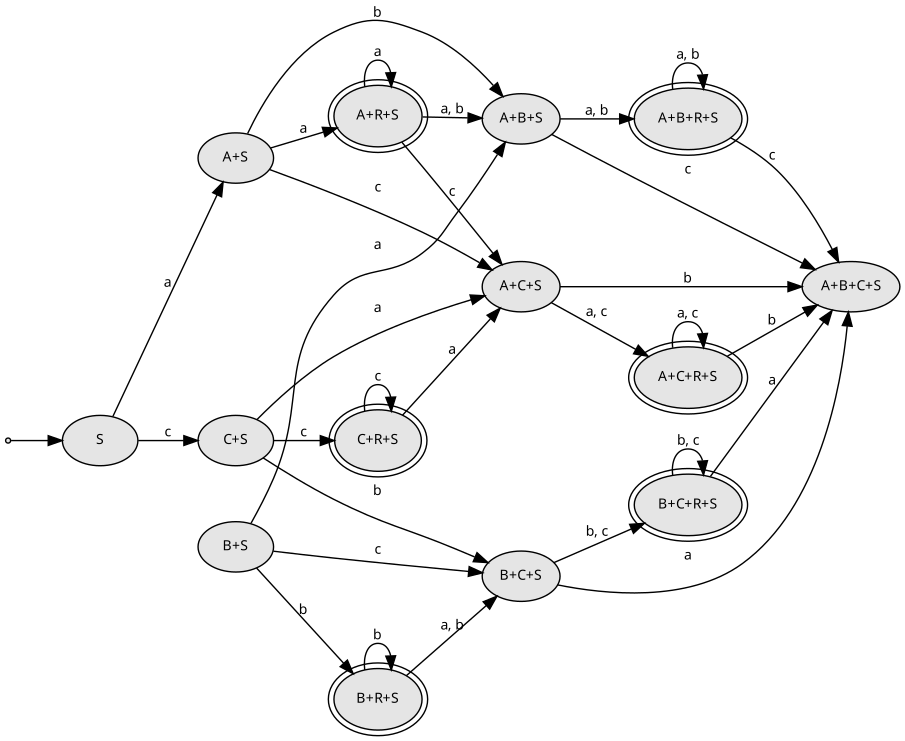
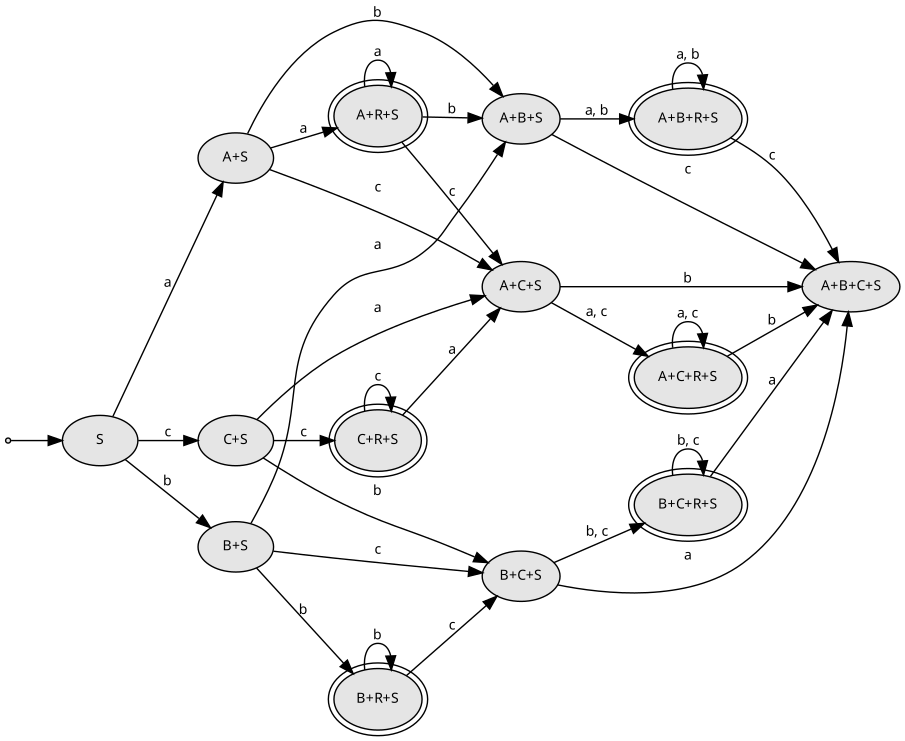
edge "A+R+S" -> "A+B+S": label "a, b" -> "b"
edge "S" -> "B+S": added, label "b"
edge "B+R+S" -> "B+C+S": label "a, b" -> "c"
